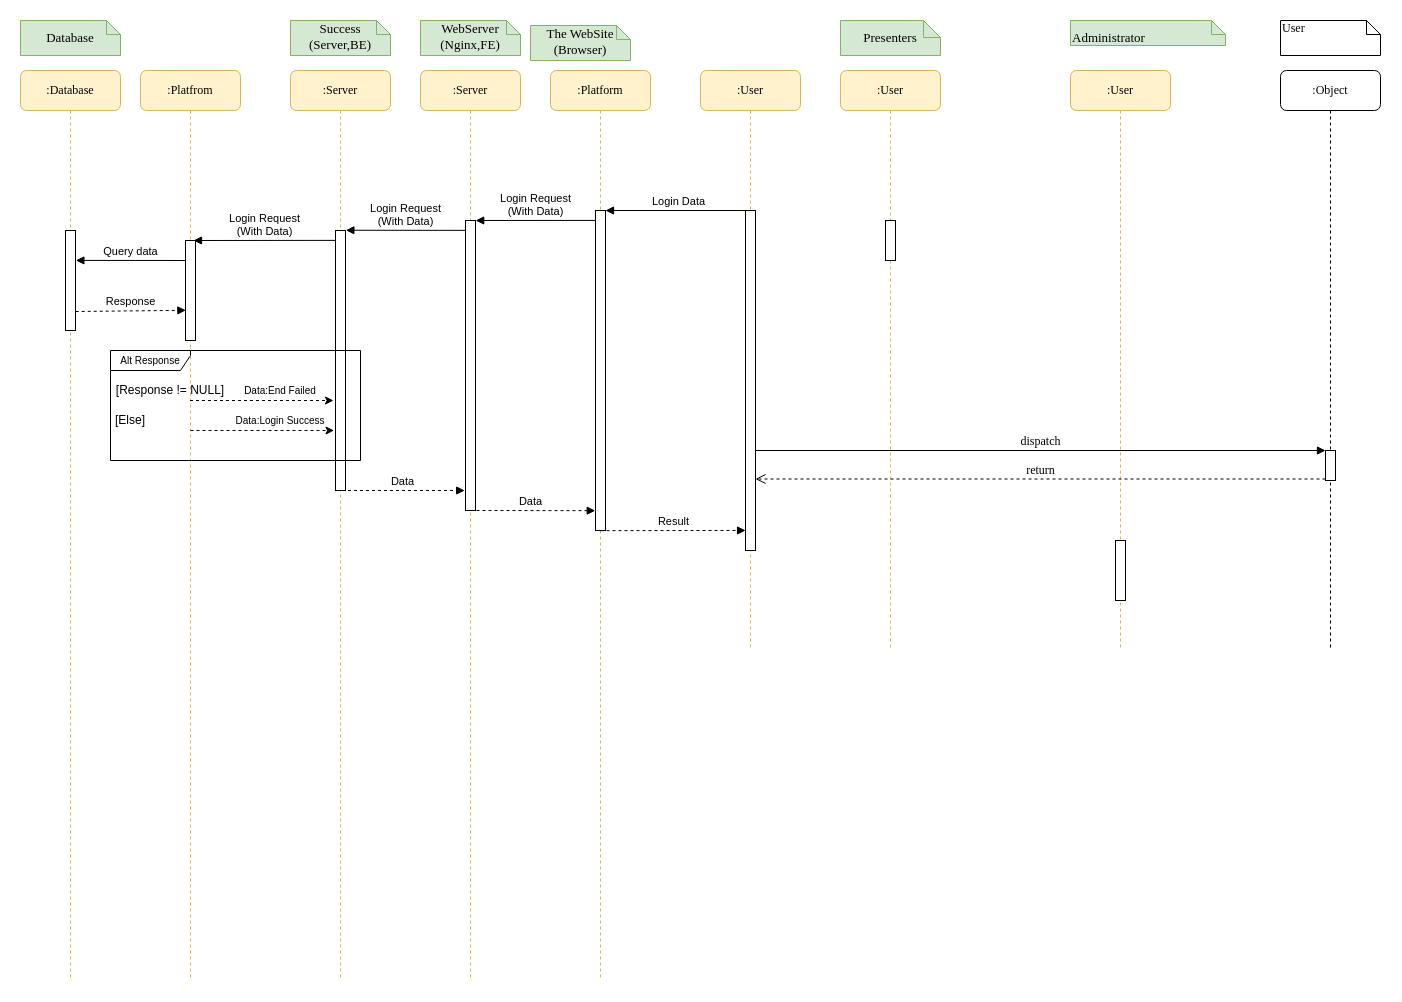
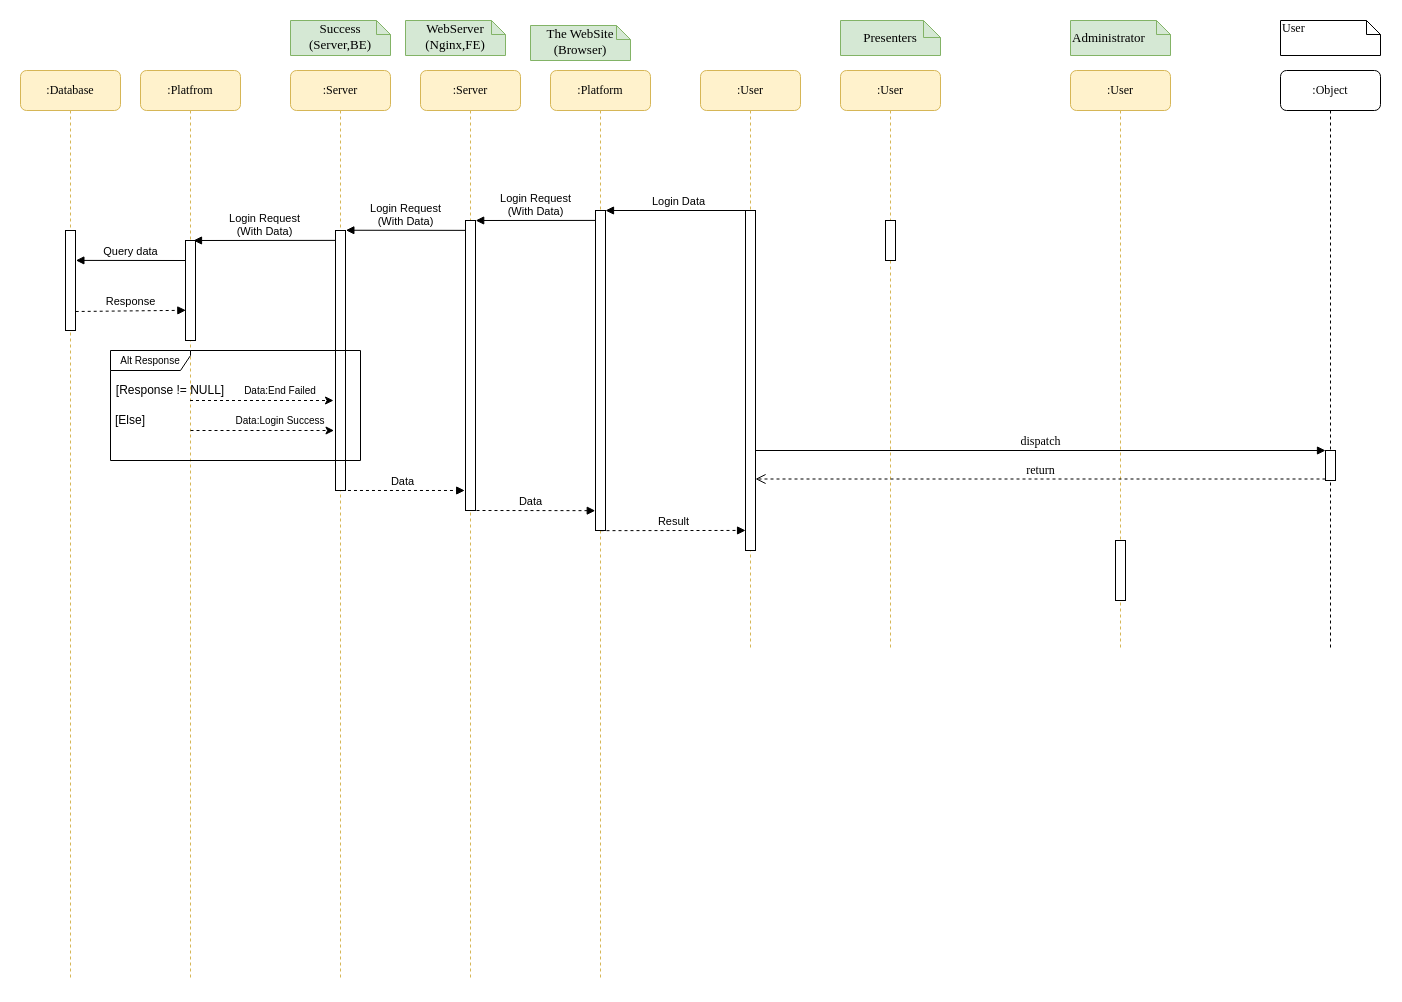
node "Administrator": size 155x25 -> 100x35
node "Database": removed
node "WebServer (Nginx,FE)": moved (471, 38) -> (456, 38)
